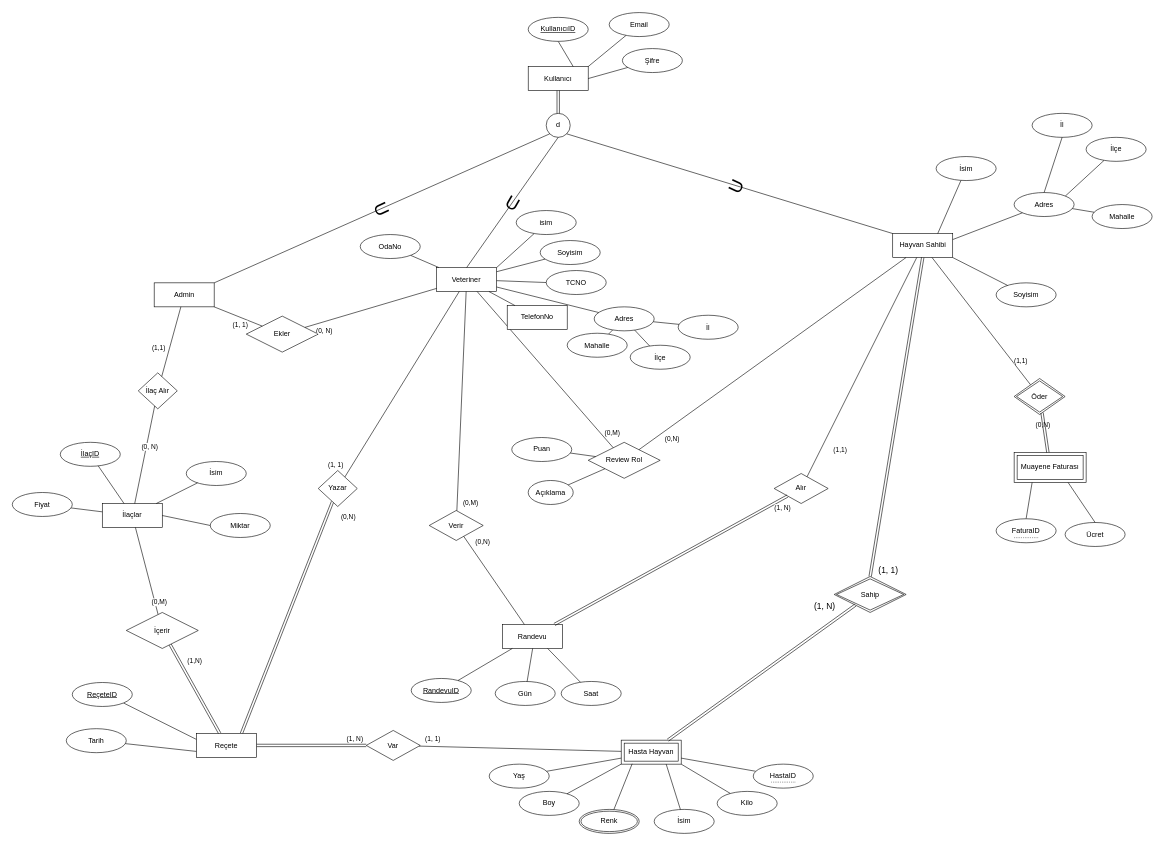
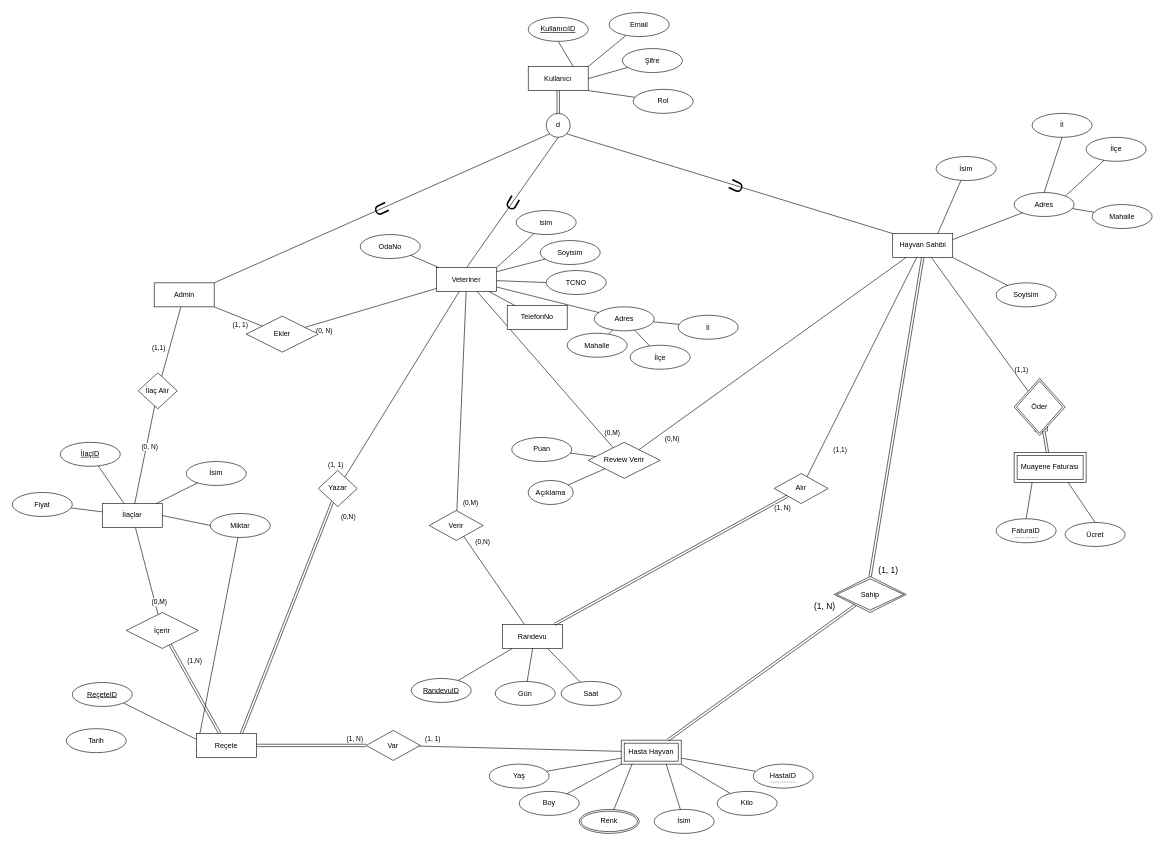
edge "Kullanıcı" -- "Rol": added
node "Rol": added
node "Öder": size 51x36 -> 51x57
node "Review Rol": label "Review Rol" -> "Review Verir"
edge "Tarih" -- "Reçete": now "Miktar" -- "Reçete"
